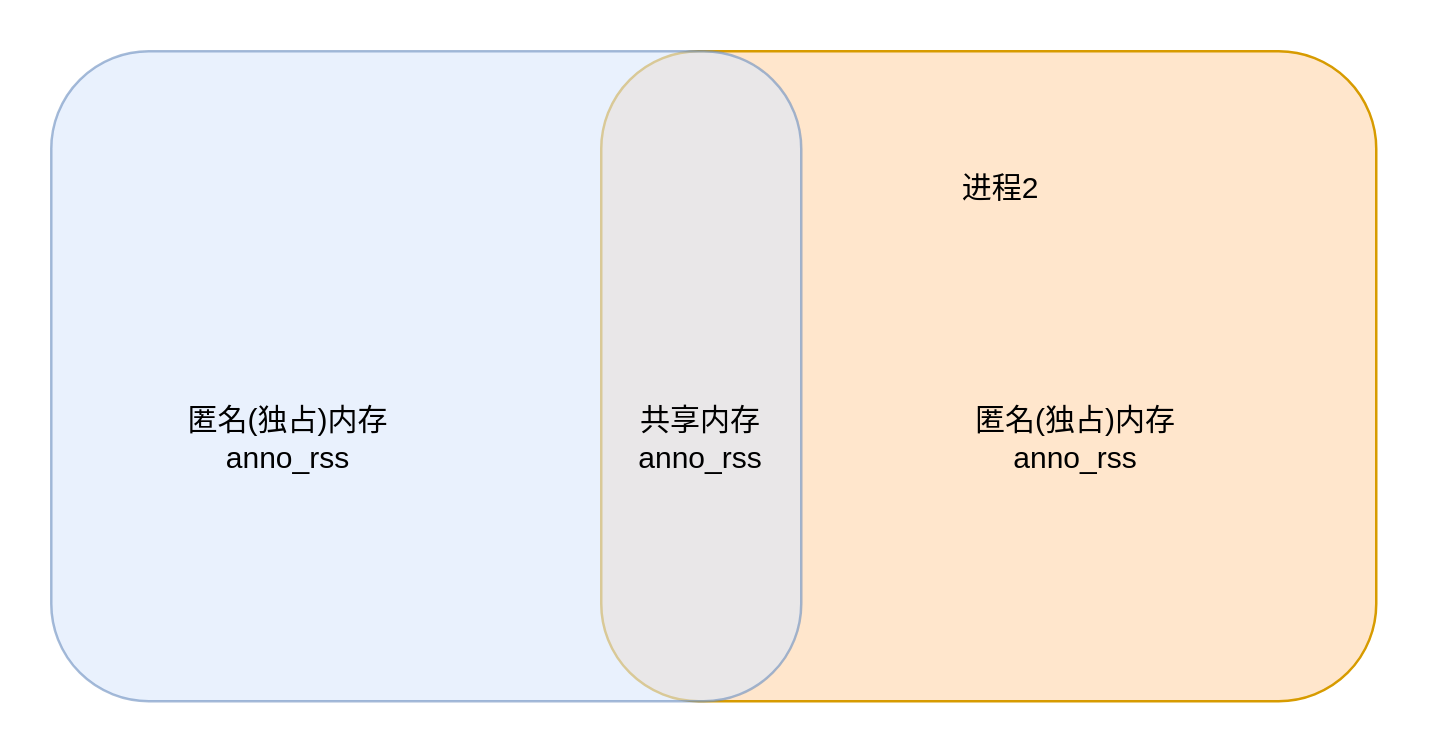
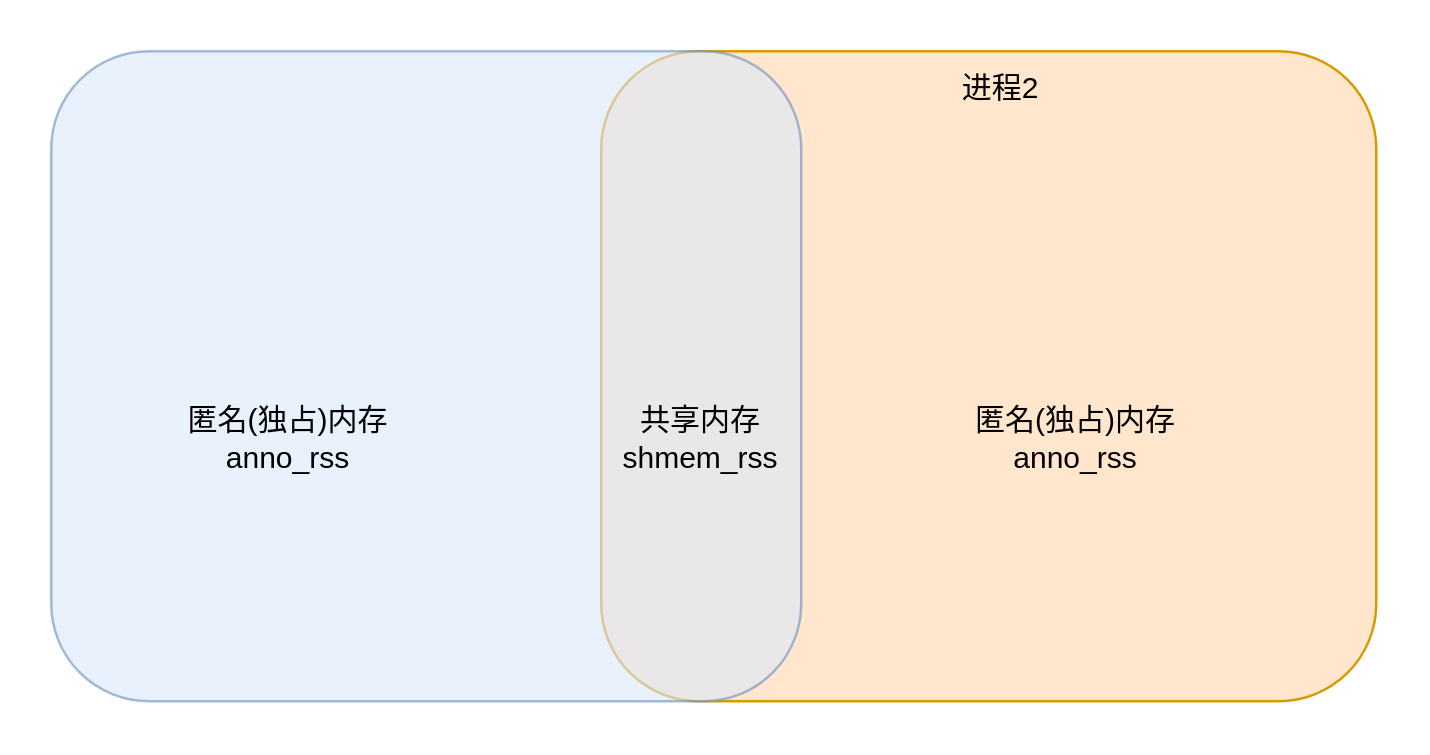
node "进程2": moved (1001, 189) -> (1001, 89)
node "共享内存 anno_rss": label "共享内存 anno_rss" -> "共享内存 shmem_rss"
